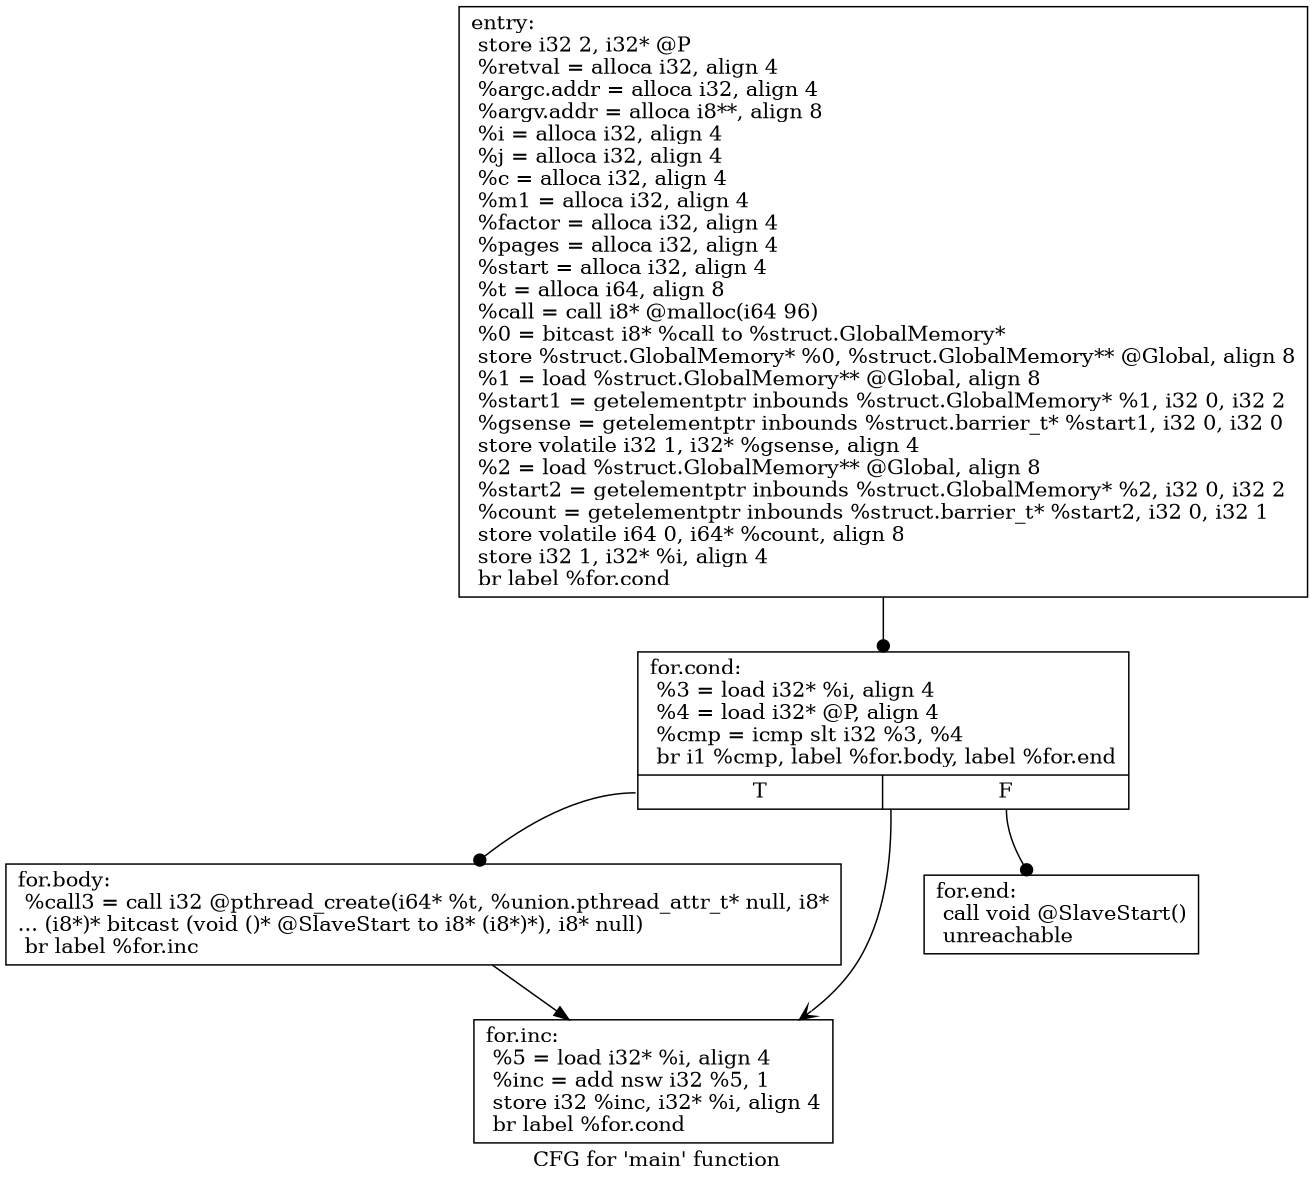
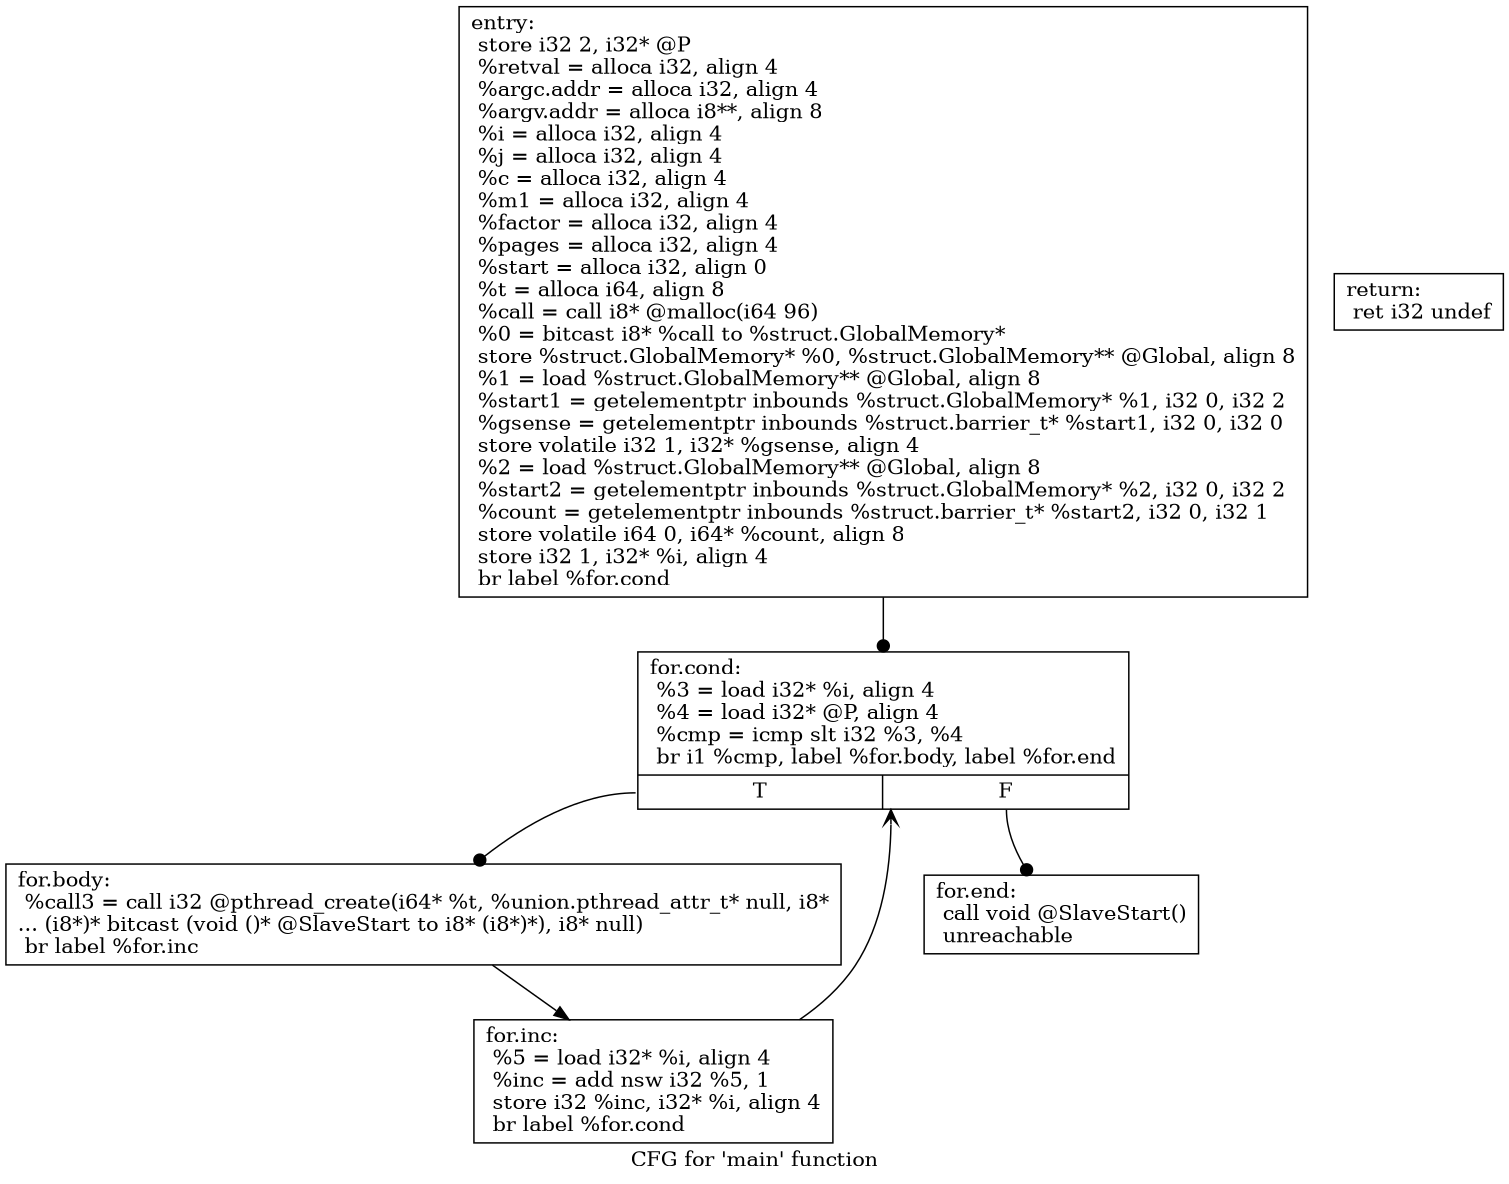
node "entry:": text "%start = alloca i32, align 4" -> "%start = alloca i32, align 0"
node "return:": added
edge "for.cond:" -> "for.inc:": reversed
